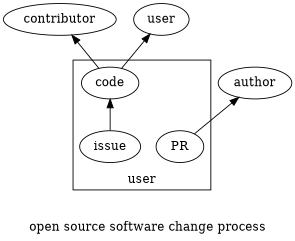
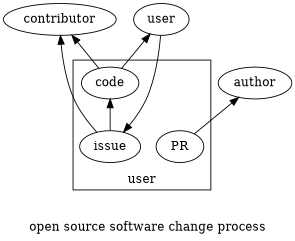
edge "issue" -> "contributor": added
edge "user" -> "issue": added
